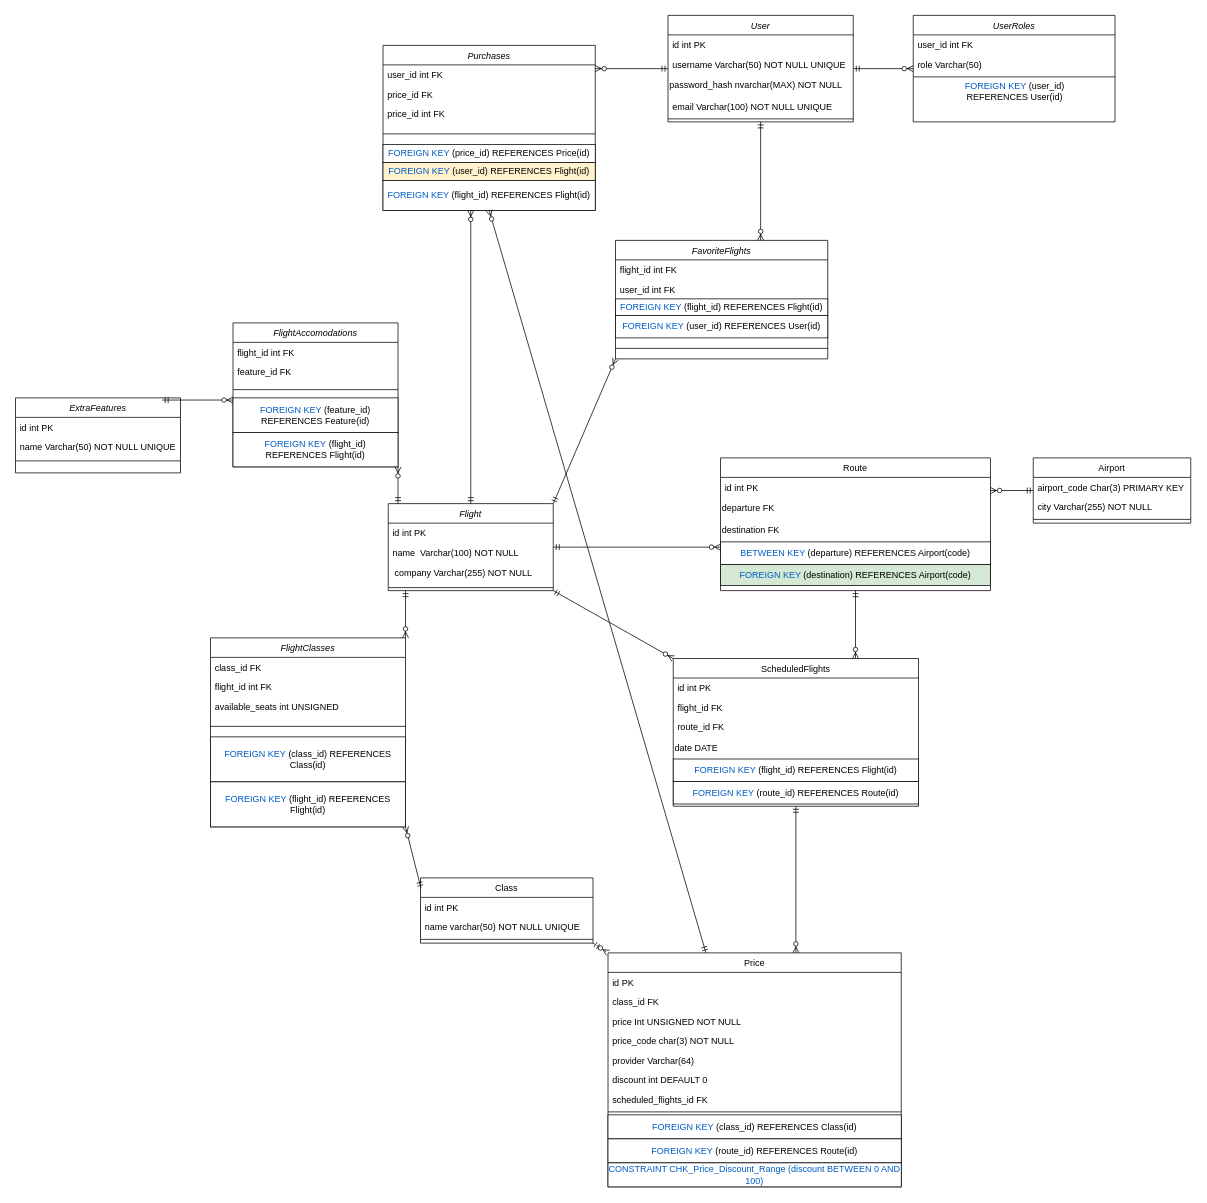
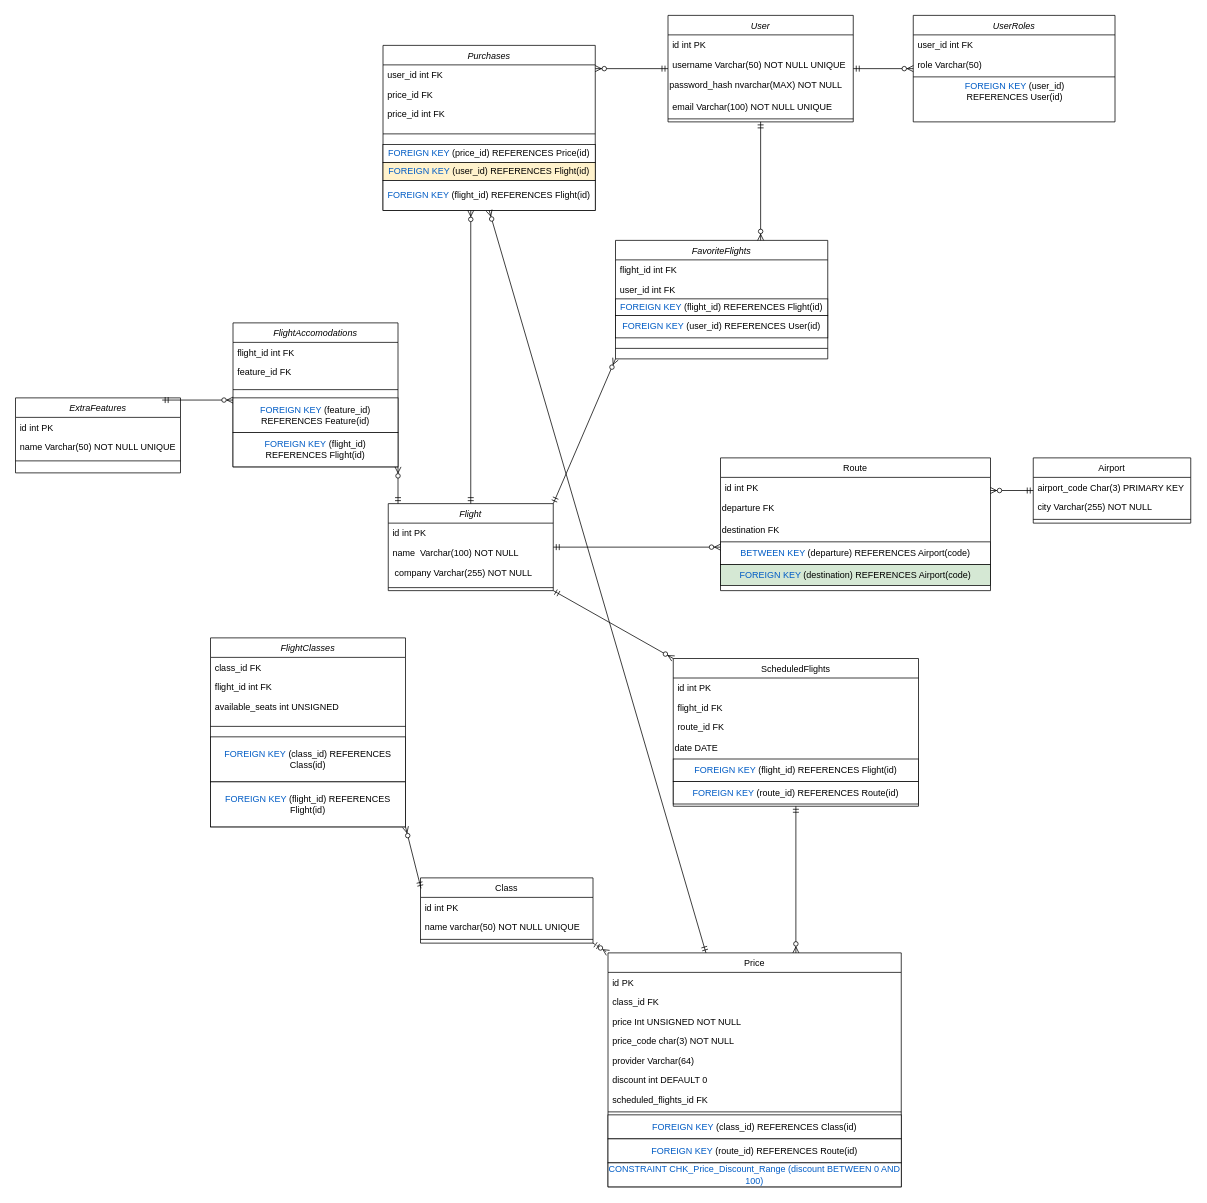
edge "Flight" -- "FlightClasses": removed
edge "Route" -- "ScheduledFlights": removed
